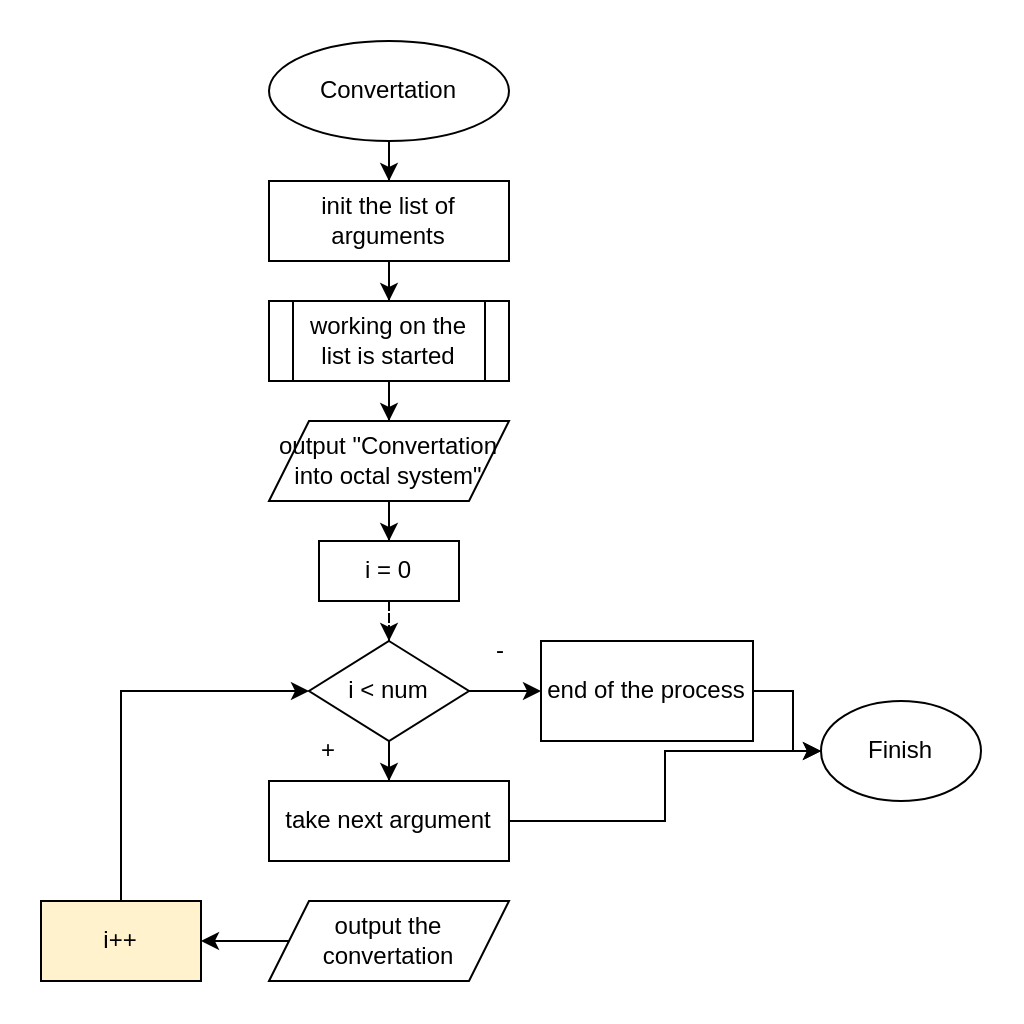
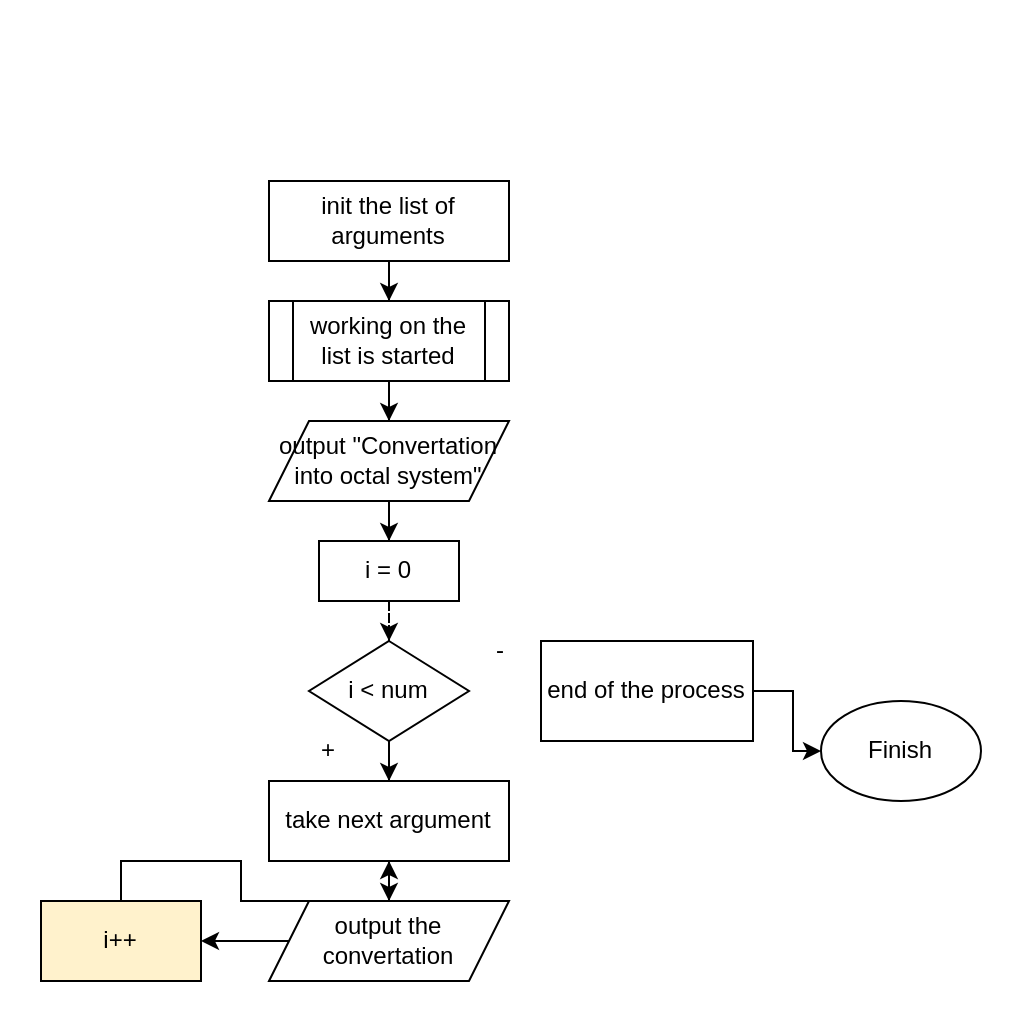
node "Convertation": removed
edge "Convertation" -> "init the list of arguments": removed
edge "i++" -> "i < num": now "i++" -> "take next argument"
edge "i < num" -> "end of the process": removed
edge "take next argument" -> "Finish": now "take next argument" -> "output the convertation"
